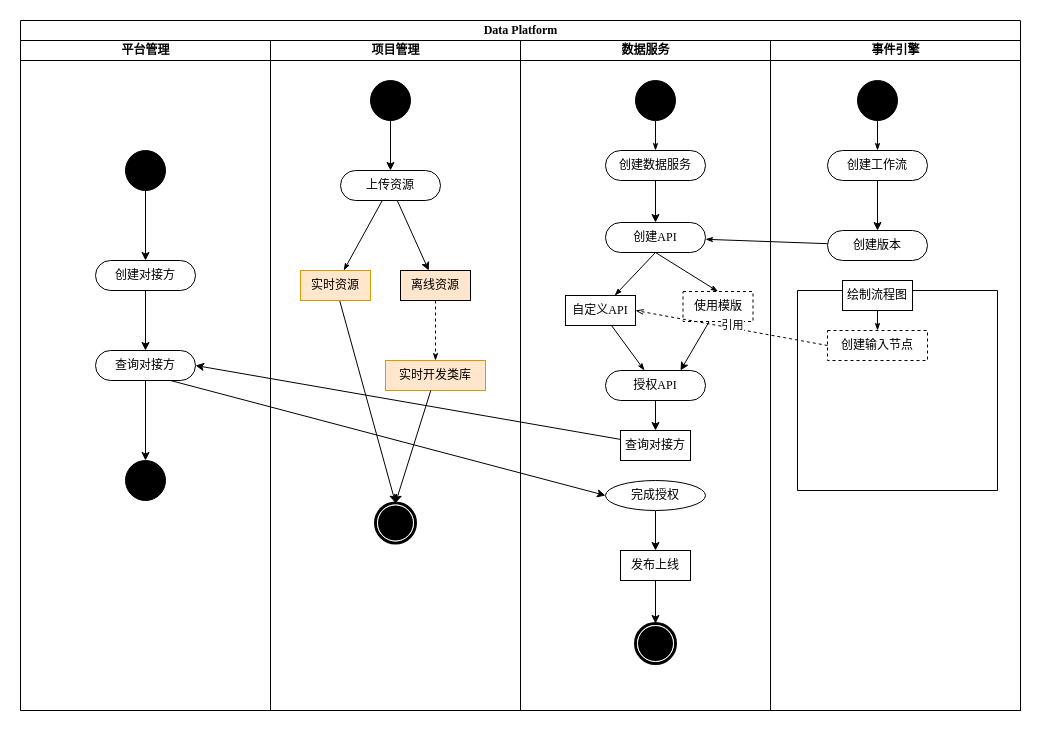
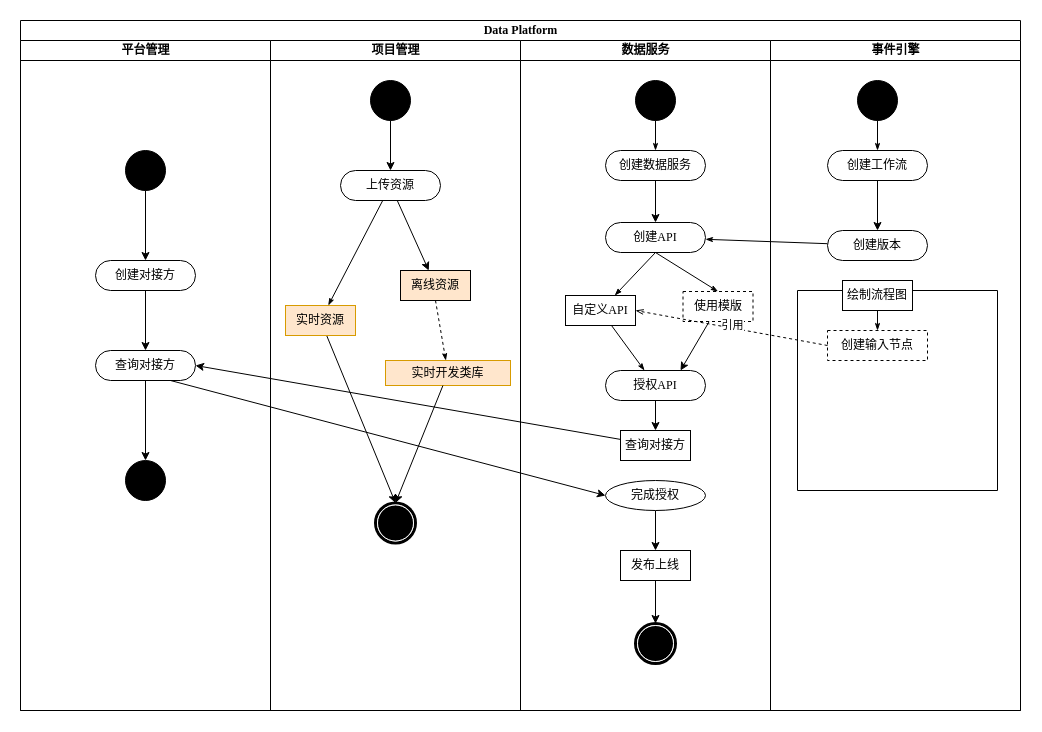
node "实时资源": moved (336, 286) -> (321, 321)
node "实时开发类库": size 100x30 -> 125x25
